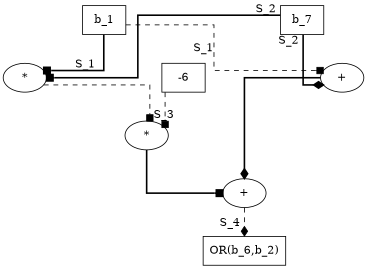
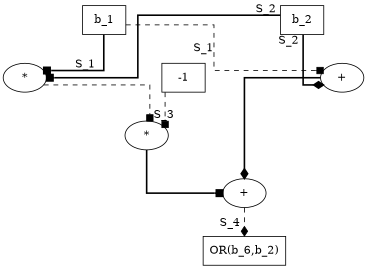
node "b_7": label "b_7" -> "b_2"
node "-6": label "-6" -> "-1"
